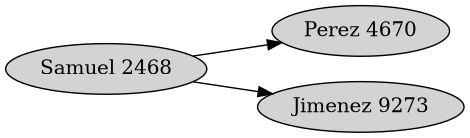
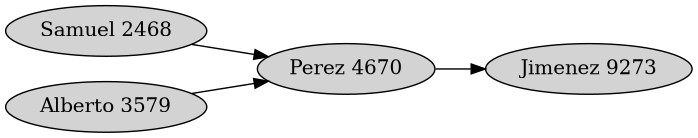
edge "Samuel 2468" -> "Jimenez 9273": now "Perez 4670" -> "Jimenez 9273"
node "Alberto 3579": added
